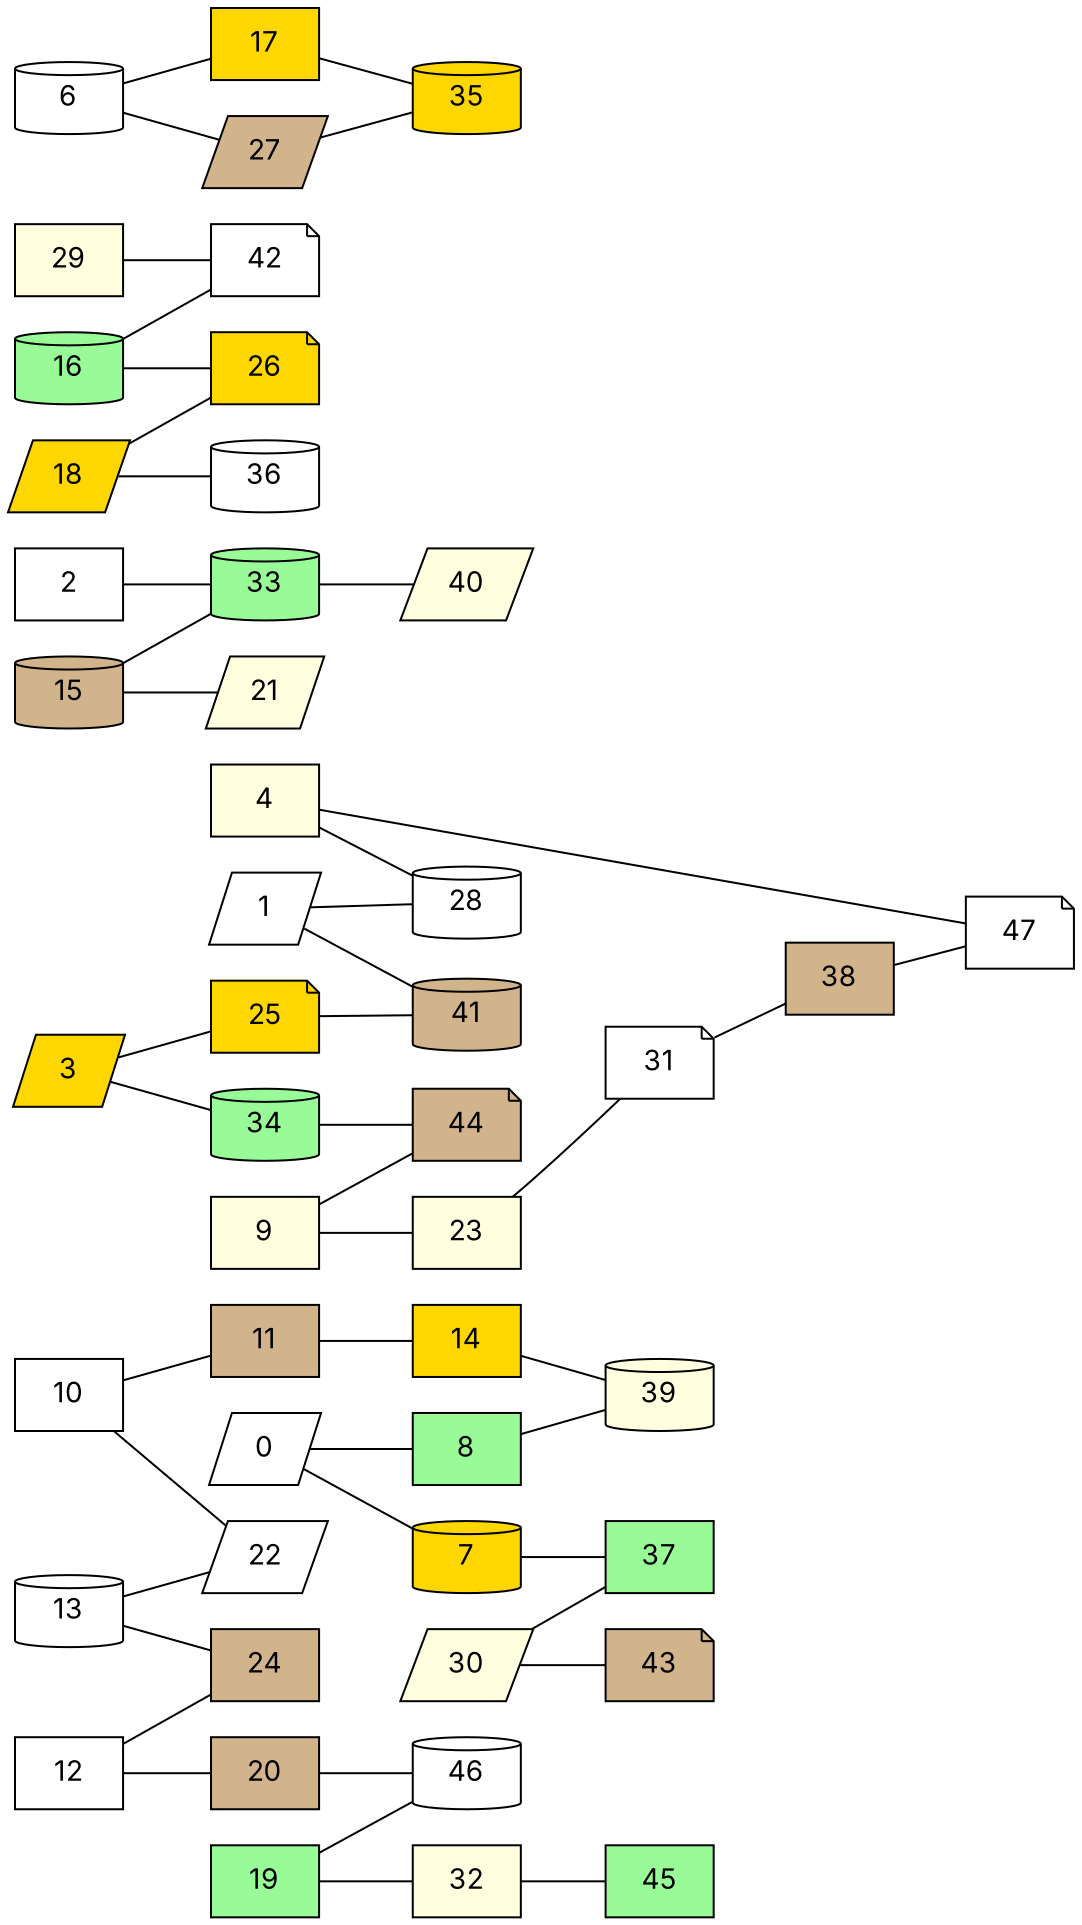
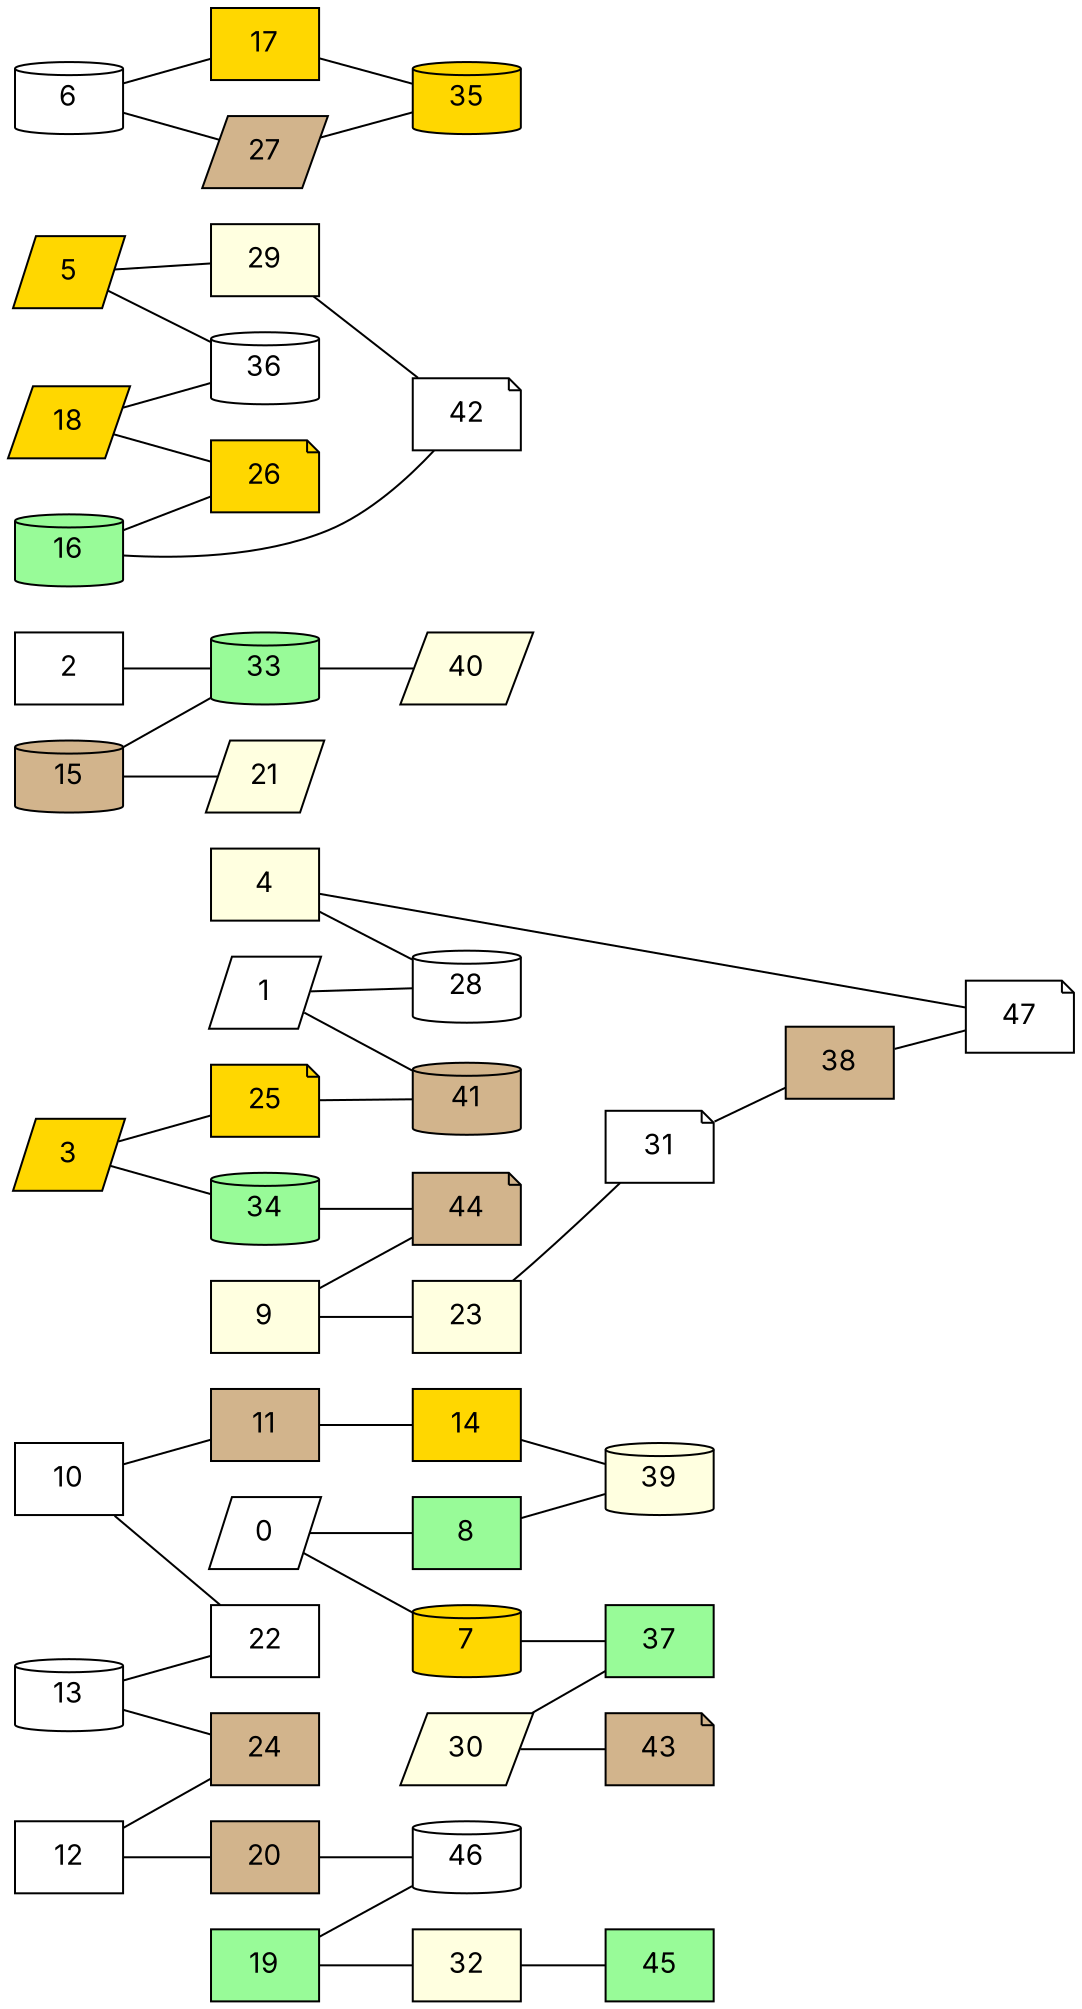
node "5": added
node "22": shape parallelogram -> box
